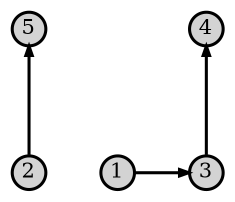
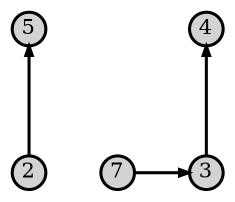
node "1": label "1" -> "7"
